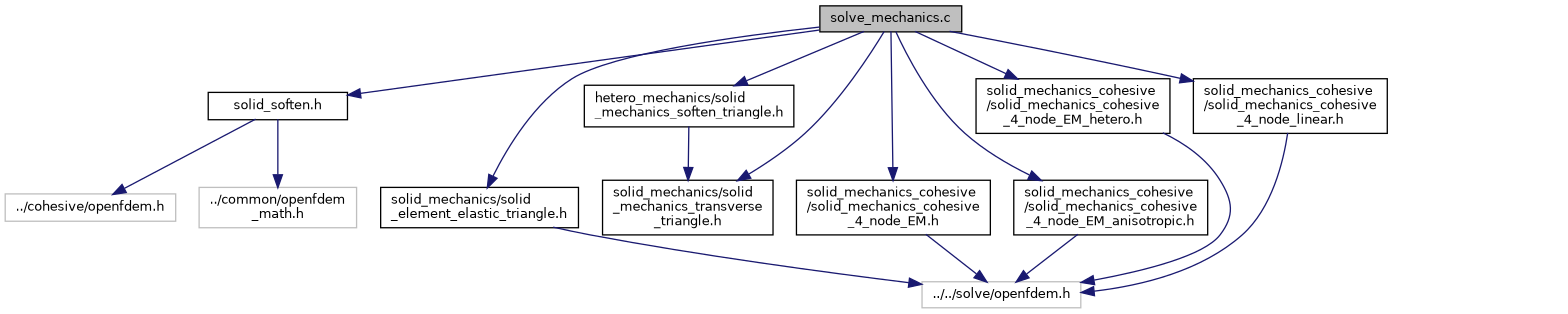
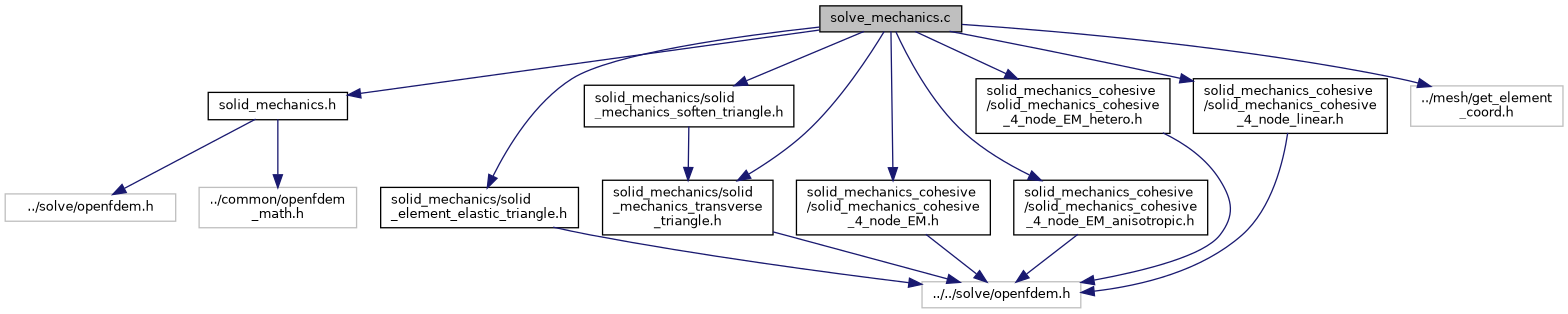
node "solid_soften.h": label "solid_soften.h" -> "solid_mechanics.h"
node "hetero_mechanics/solid _mechanics_soften_triangle.h": label "hetero_mechanics/solid _mechanics_soften_triangle.h" -> "solid_mechanics/solid _mechanics_soften_triangle.h"
node "../mesh/get_element _coord.h": added
node "../cohesive/openfdem.h": label "../cohesive/openfdem.h" -> "../solve/openfdem.h"
edge "solid_mechanics/solid _mechanics_transverse _triangle.h" -> "../../solve/openfdem.h": added
